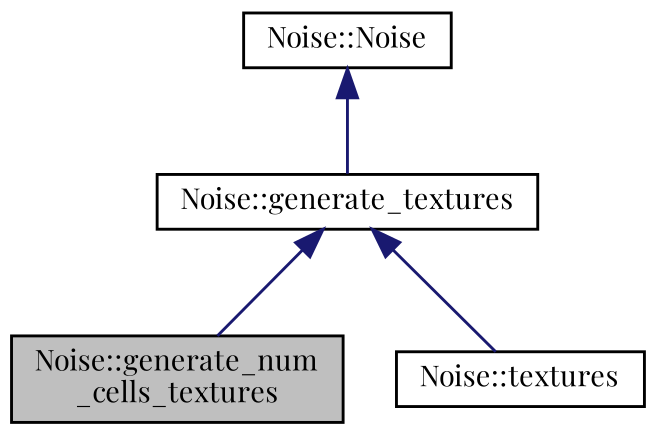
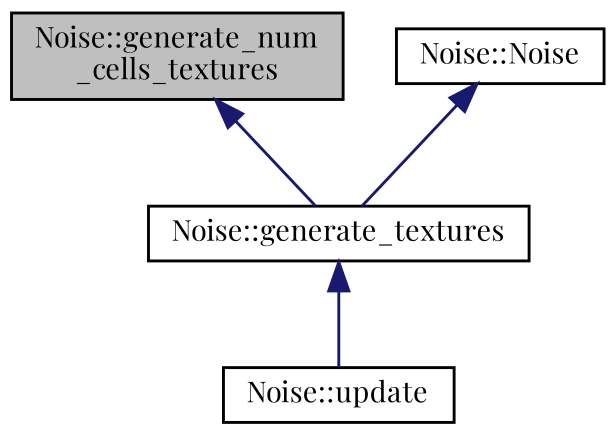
edge "Noise::generate_num _cells_textures" -> "Noise::generate_textures": reversed
node "Noise::textures": label "Noise::textures" -> "Noise::update"
